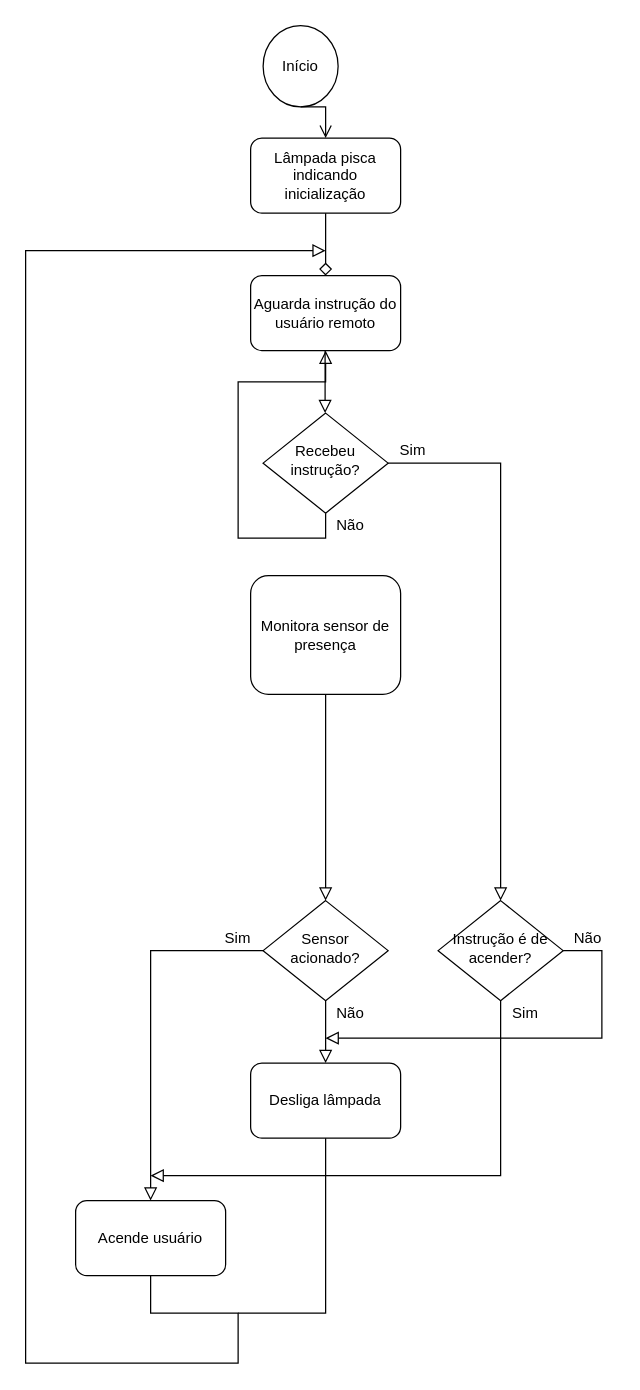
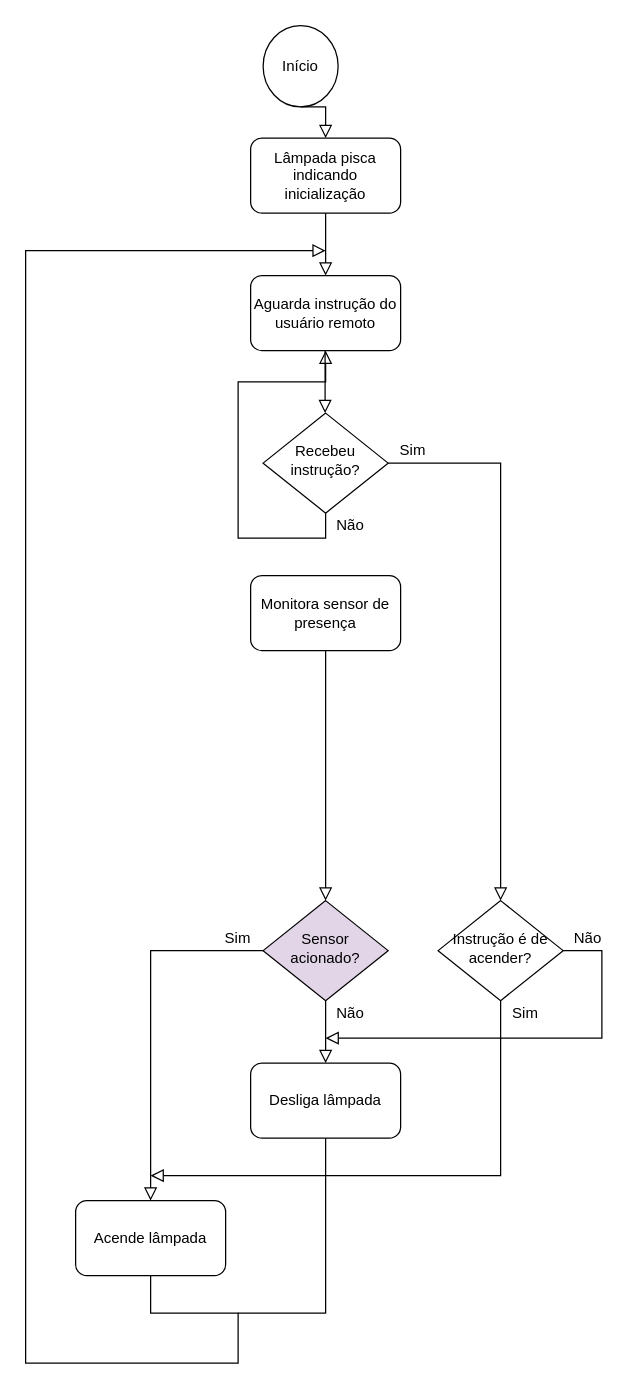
edge "Início" -> "Lâmpada pisca indicando inicialização": arrowhead open -> block
edge "Lâmpada pisca indicando inicialização" -> "Aguarda instrução do usuário remoto": arrowhead diamond -> block
node "Monitora sensor de presença": size 150x119 -> 150x75
node "Sensor acionado?": fillcolor #ffffff -> #e1d5e7
node "Acende usuário": label "Acende usuário" -> "Acende lâmpada"
